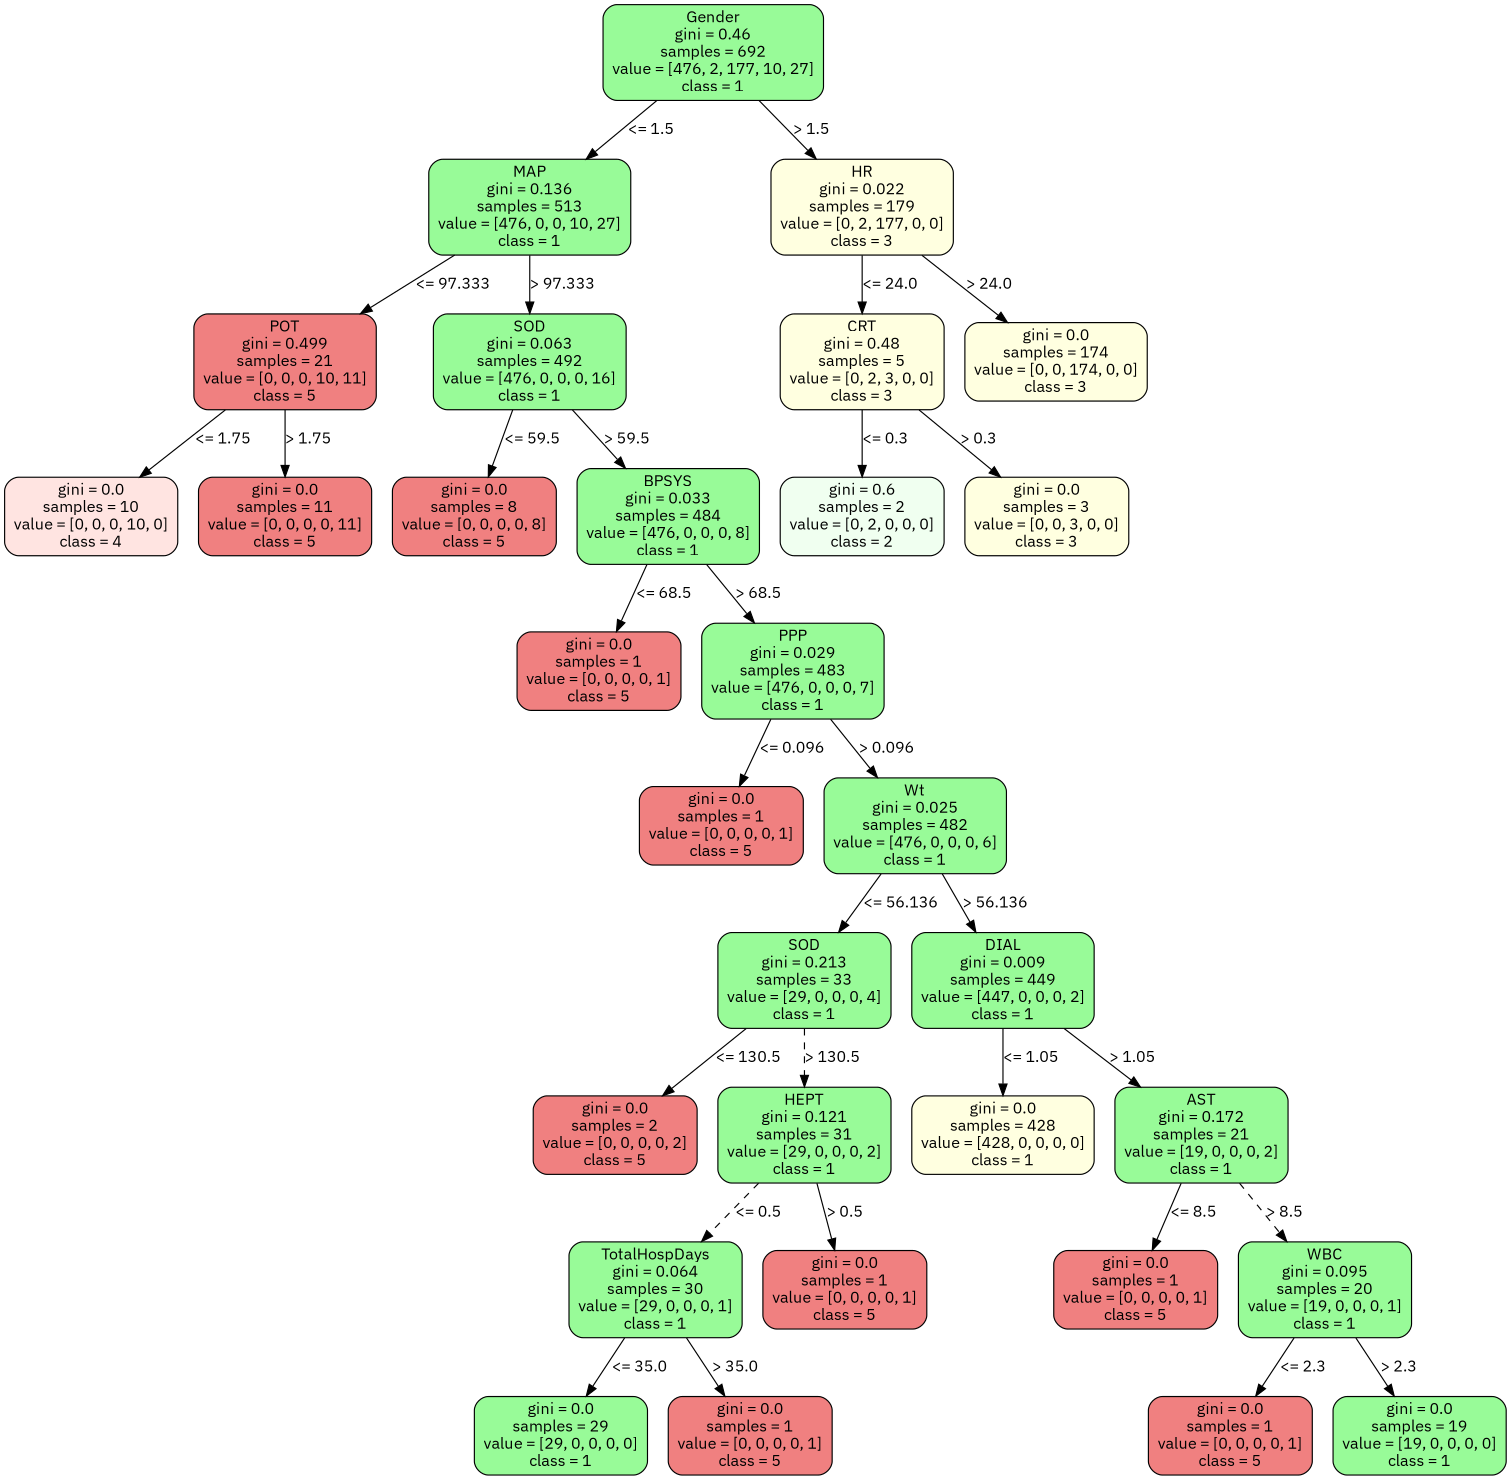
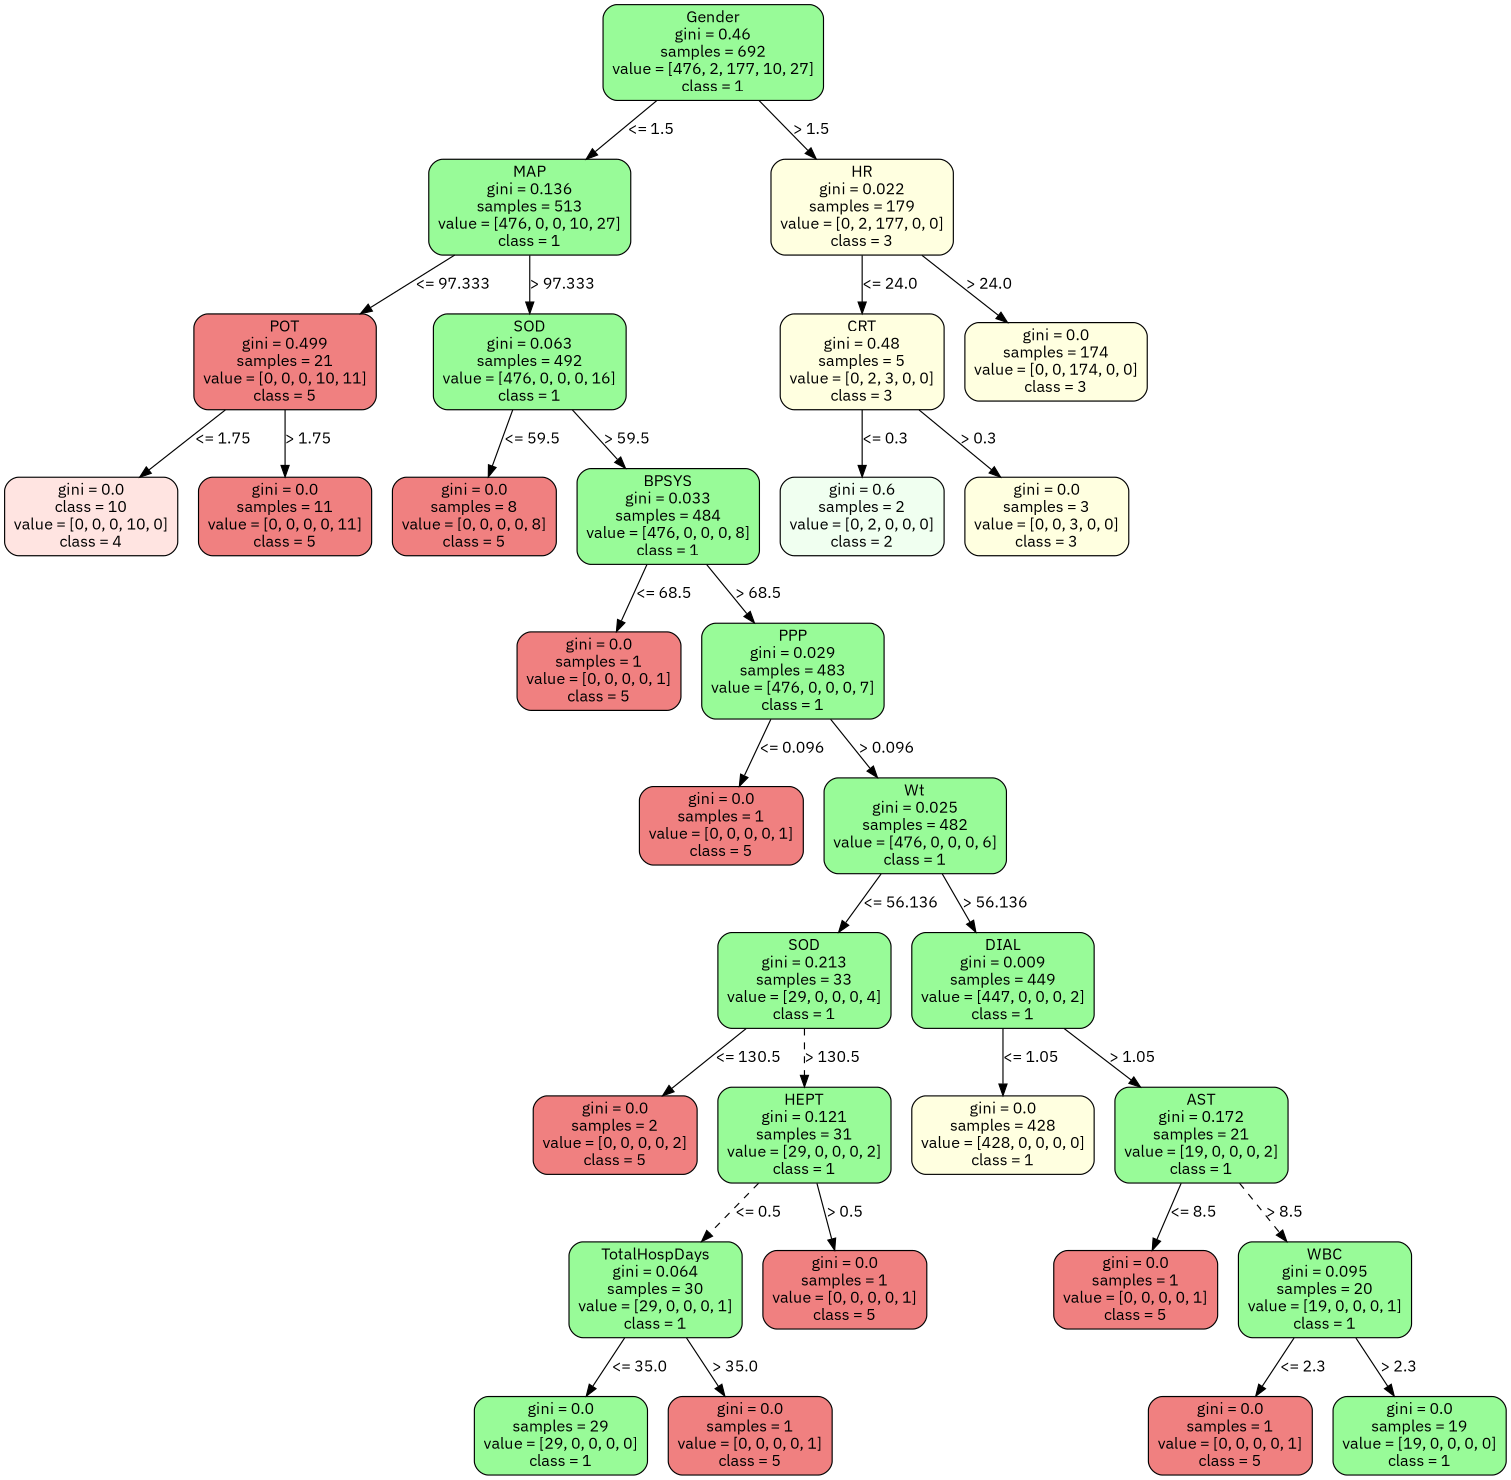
node "gini = 0.0 samples = 10 value = [0, 0, 0, 10, 0] class = 4": label "gini = 0.0 samples = 10 value = [0, 0, 0, 10, 0] class = 4" -> "gini = 0.0 class = 10 value = [0, 0, 0, 10, 0] class = 4"
